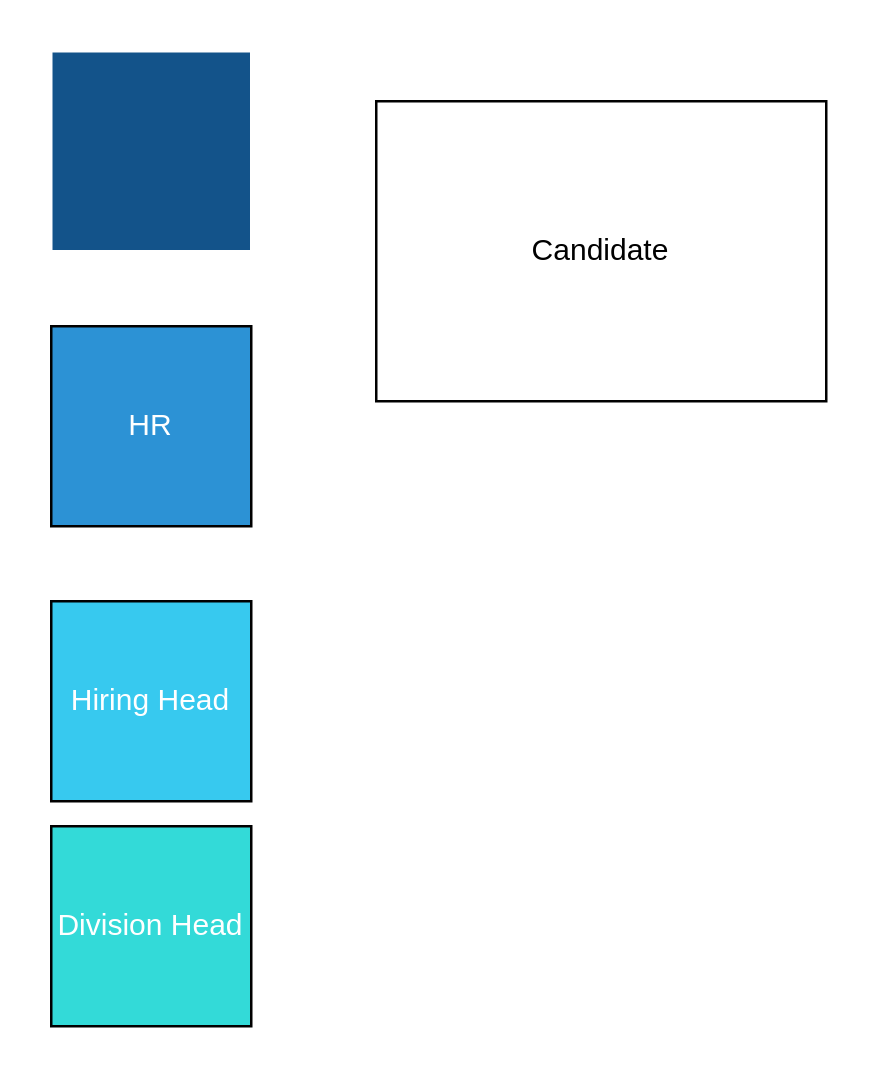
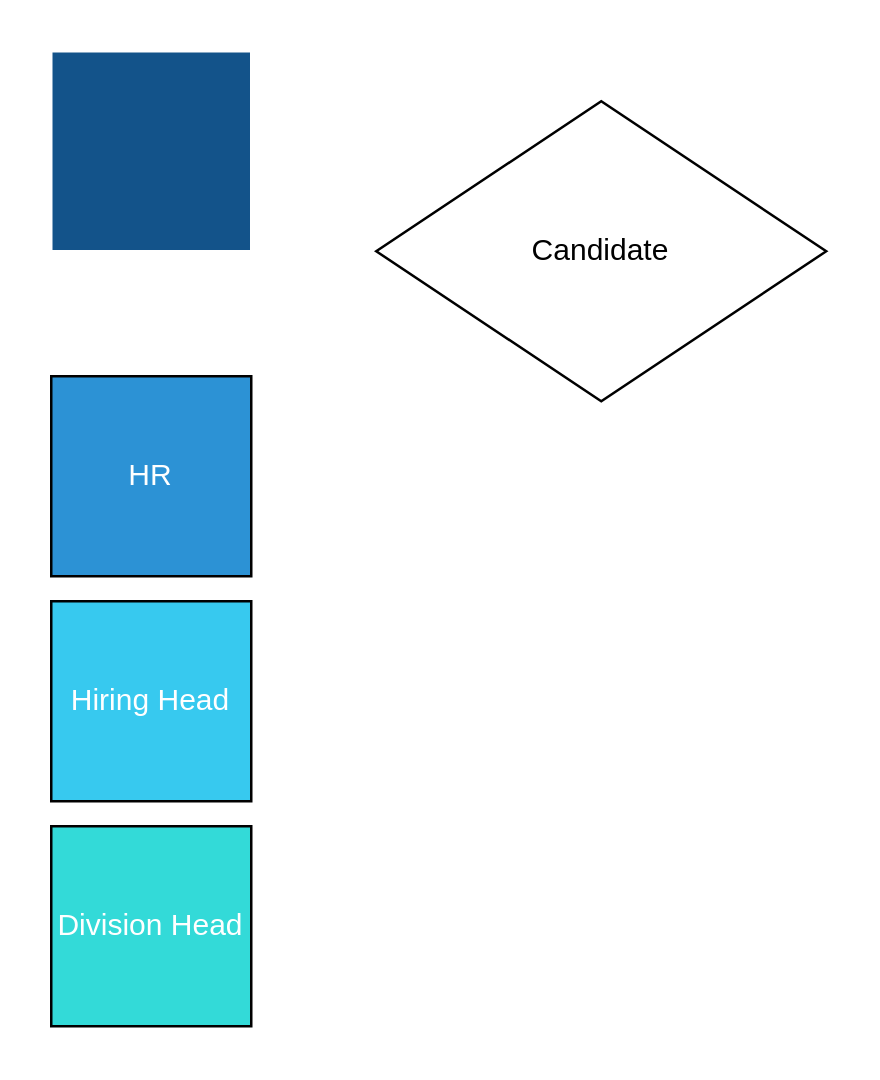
node "Candidate": shape rectangle -> diamond
node "HR": moved (151, 426) -> (151, 476)
